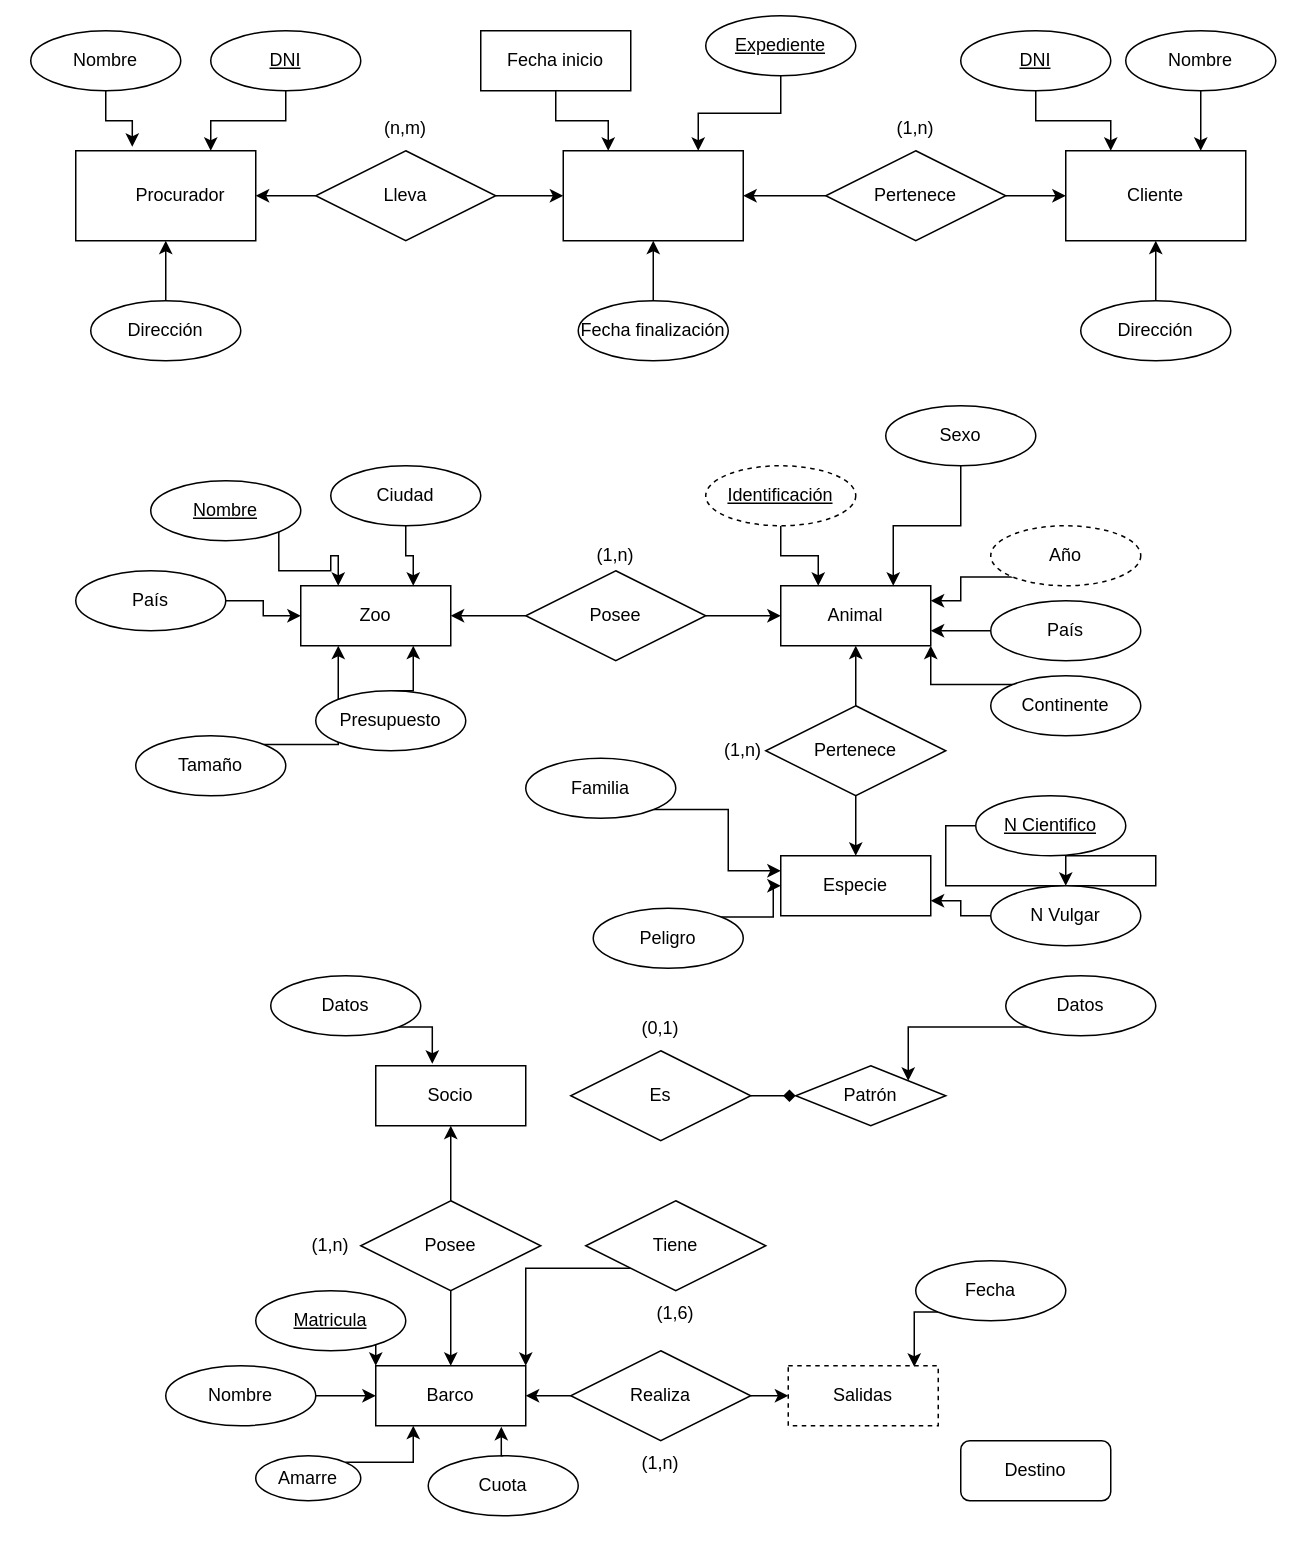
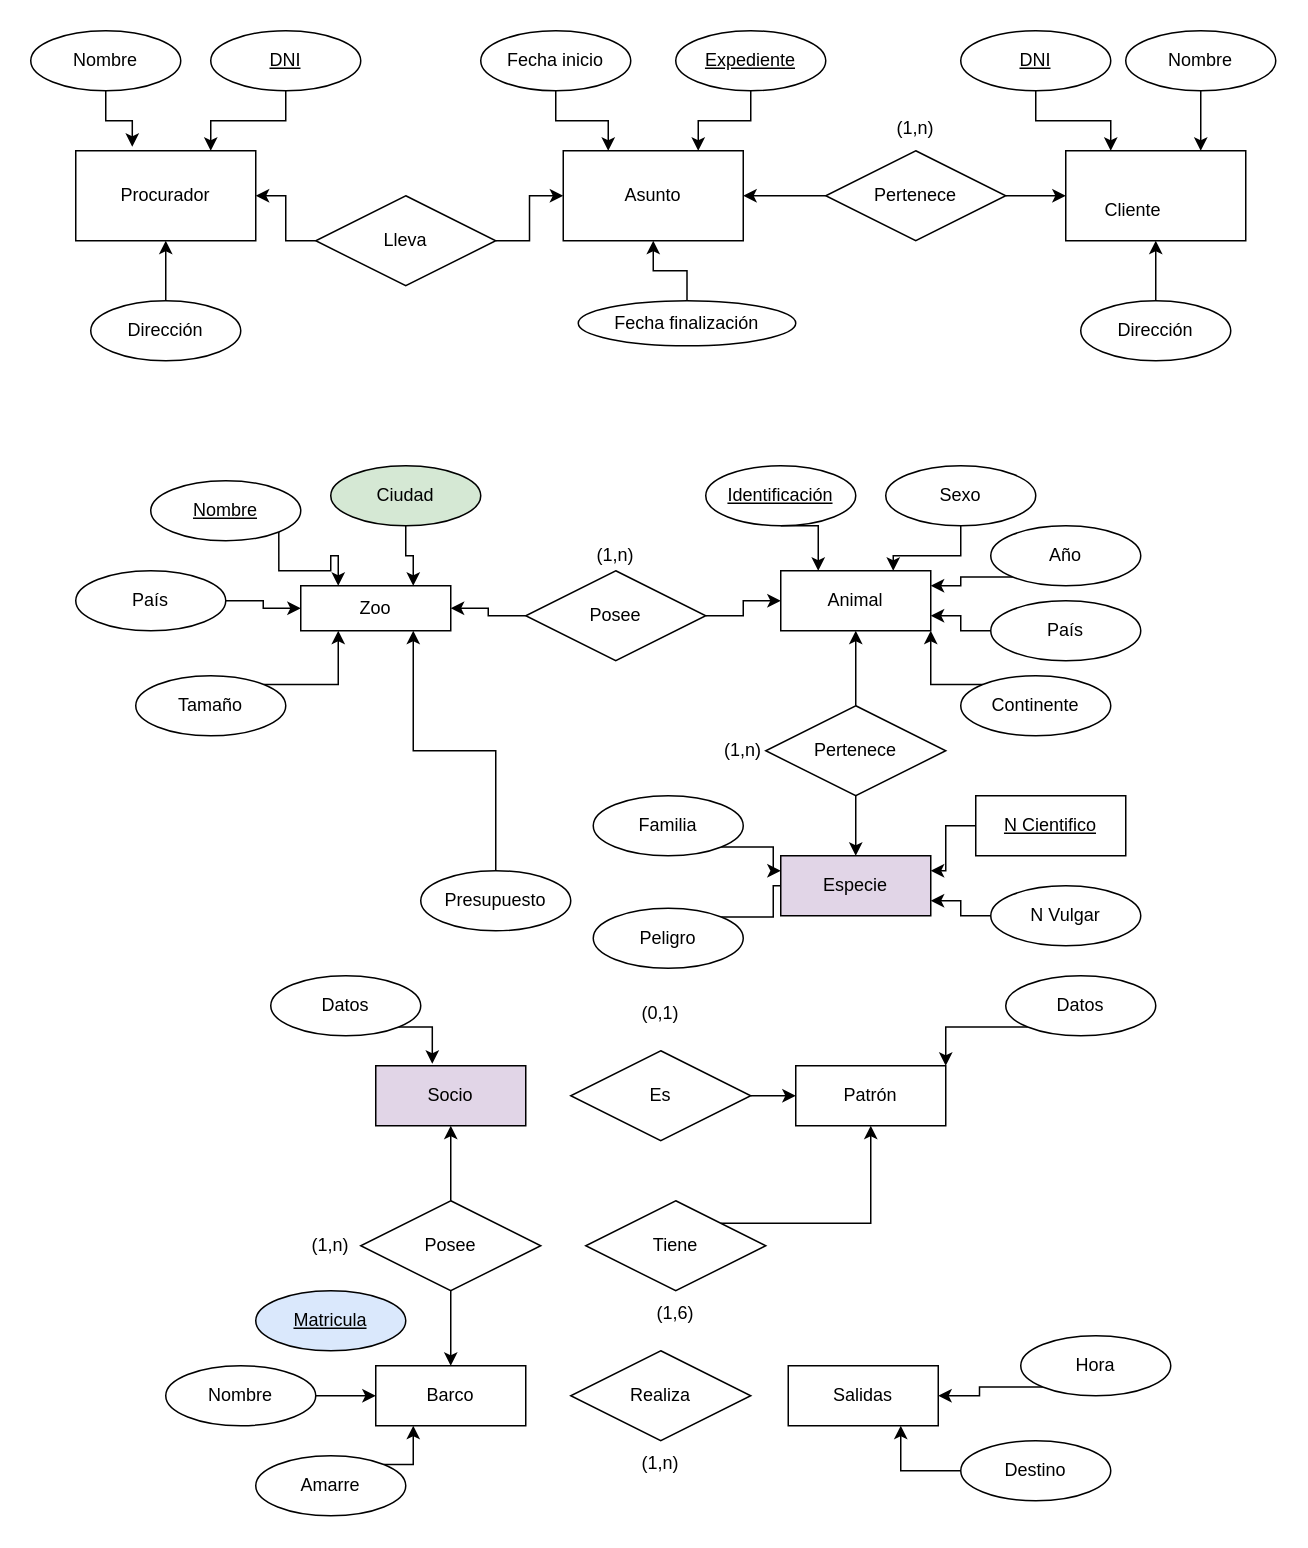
node "Expediente": moved (781, 46) -> (751, 61)
node "Fecha inicio": shape rectangle -> ellipse
node "(n,m)": removed
node "Procurador": moved (181, 196) -> (166, 196)
node "Lleva": moved (406, 196) -> (406, 241)
node "Asunto": added
node "Cliente": moved (1156, 196) -> (1133, 211)
node "Fecha finalización": size 150x60 -> 218x45
node "Sexo": moved (961, 436) -> (961, 496)
node "Ciudad": fillcolor #ffffff -> #d5e8d4
node "Identificación": style dashed -> solid
node "Año": style dashed -> solid
node "Zoo": size 150x60 -> 150x45
node "Animal": moved (856, 616) -> (856, 601)
node "Continente": moved (1066, 706) -> (1036, 706)
node "Presupuesto": moved (391, 721) -> (496, 901)
node "Tamaño": moved (211, 766) -> (211, 706)
node "Familia": moved (601, 788) -> (668, 826)
node "N Cientifico": shape ellipse -> rectangle
node "Especie": fillcolor #ffffff -> #e1d5e7
edge "N Cientifico" -> "N Vulgar": now "N Cientifico" -> "Especie"
edge "Peligro" -> "Especie": arrowhead classic -> none
node "(0,1)": moved (661, 1028) -> (661, 1013)
node "Socio": fillcolor #ffffff -> #e1d5e7
edge "Es" -> "Patrón": arrowhead diamond -> classic
node "Patrón": shape diamond -> rectangle
edge "Tiene" -> "Patrón": added
edge "Tiene" -> "Barco": removed
node "Fecha": removed
node "Matricula": fillcolor #ffffff -> #dae8fc
edge "Fecha" -> "Salidas": removed
edge "Matricula" -> "Barco": removed
node "Hora": added
edge "Hora" -> "Salidas": added
edge "Realiza" -> "Barco": removed
edge "Realiza" -> "Salidas": removed
node "Salidas": style dashed -> solid
edge "Cuota" -> "Barco": removed
edge "Destino" -> "Salidas": added
node "Destino": shape rounded rectangle -> ellipse
node "Amarre": size 105x45 -> 150x60
node "Cuota": removed
